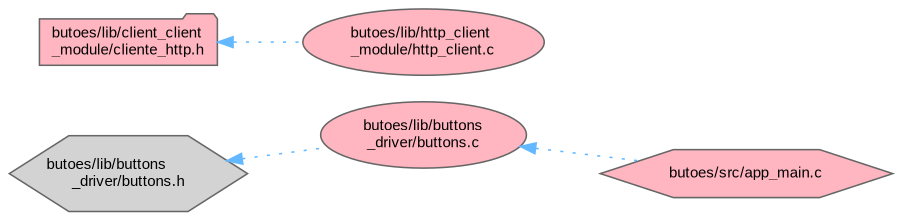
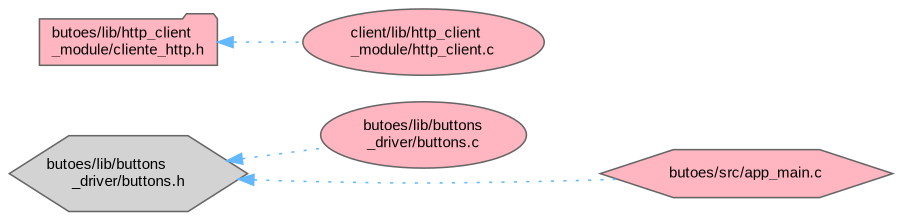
node "butoes/lib/client_client _module/cliente_http.h": label "butoes/lib/client_client _module/cliente_http.h" -> "butoes/lib/http_client _module/cliente_http.h"
node "butoes/lib/http_client _module/http_client.c": label "butoes/lib/http_client _module/http_client.c" -> "client/lib/http_client _module/http_client.c"
edge "butoes/src/app_main.c" -> "butoes/lib/buttons _driver/buttons.c": now "butoes/src/app_main.c" -> "butoes/lib/buttons _driver/buttons.h"
